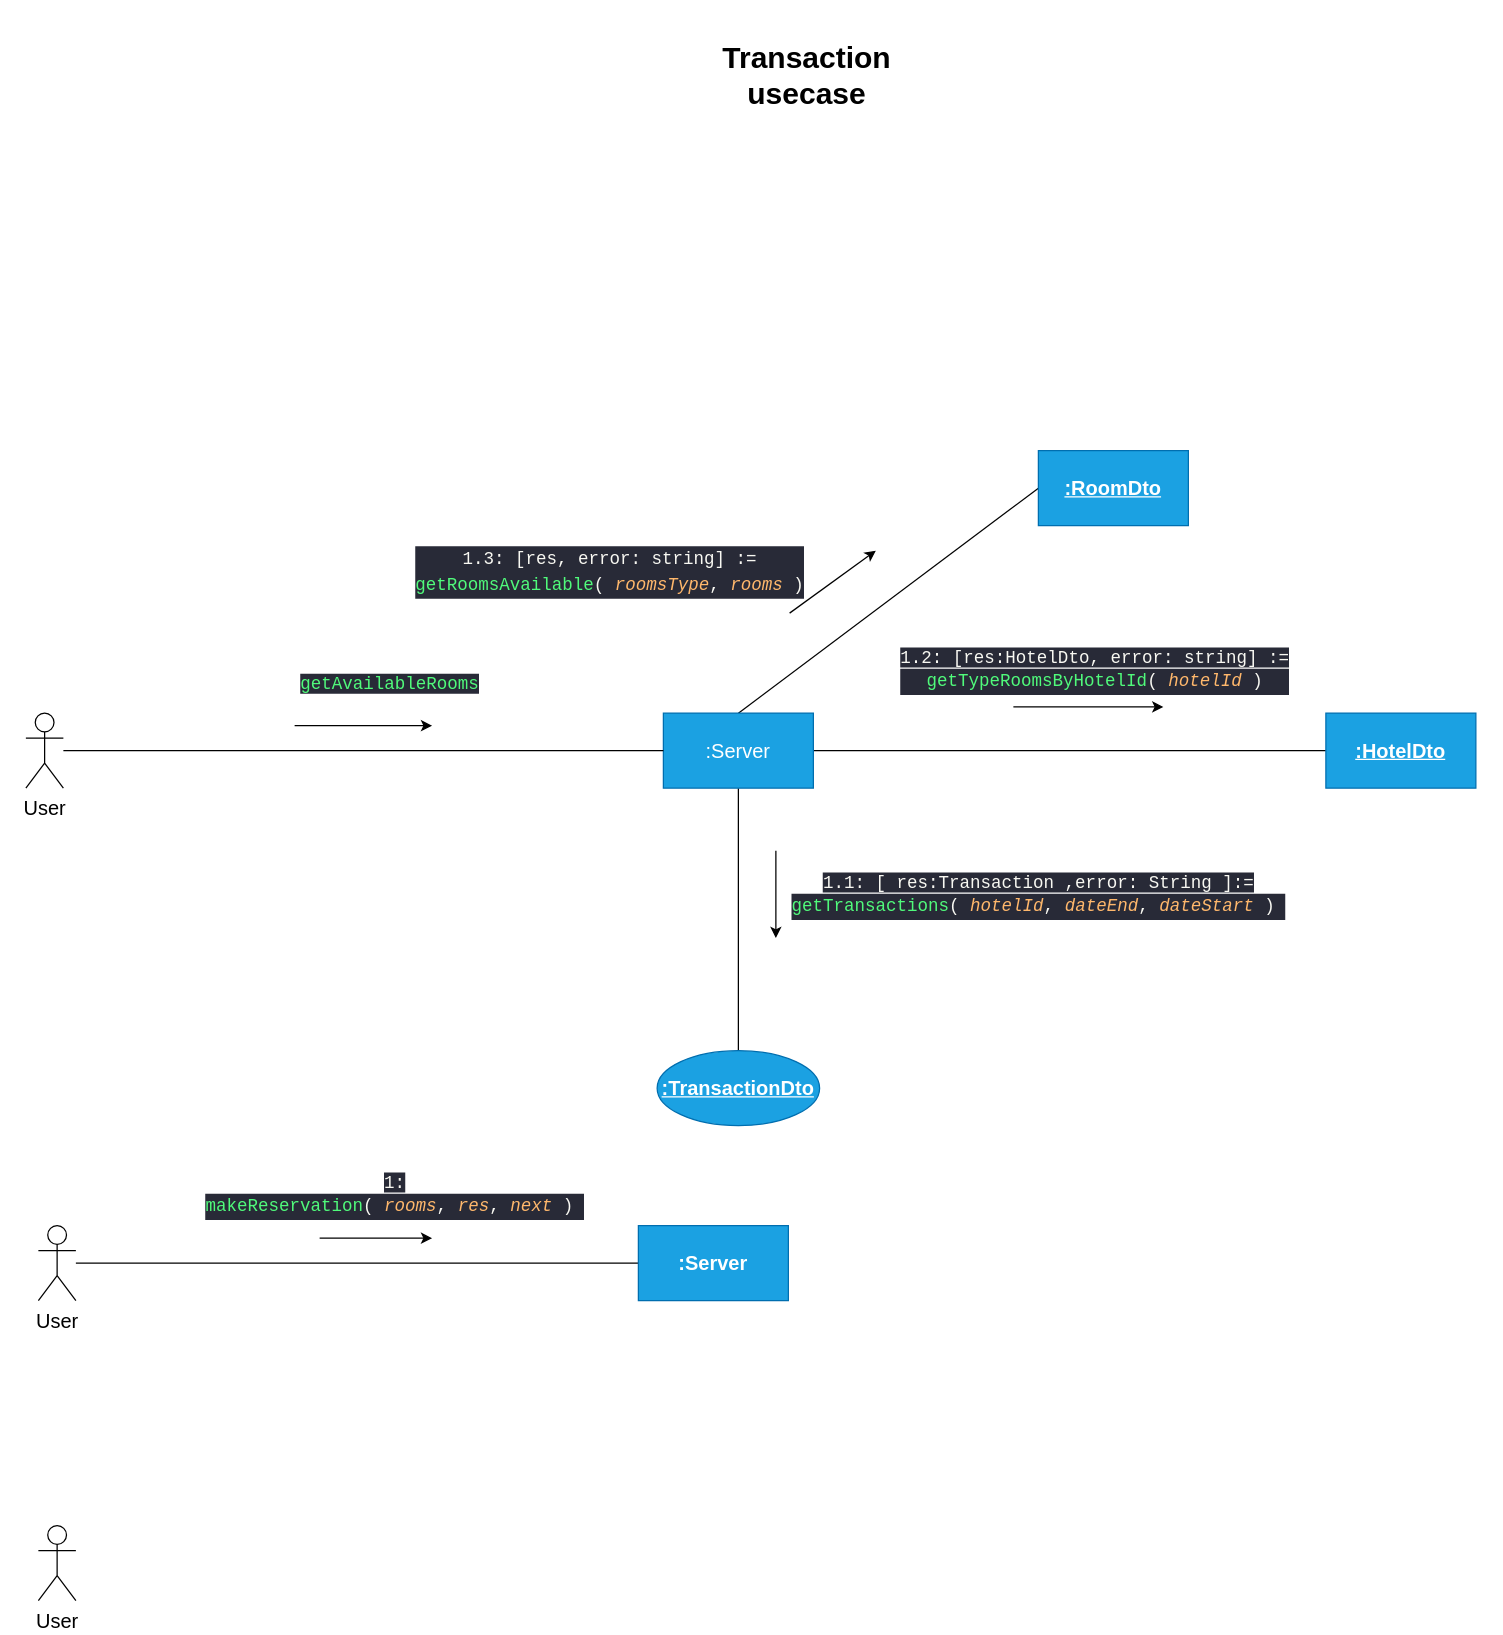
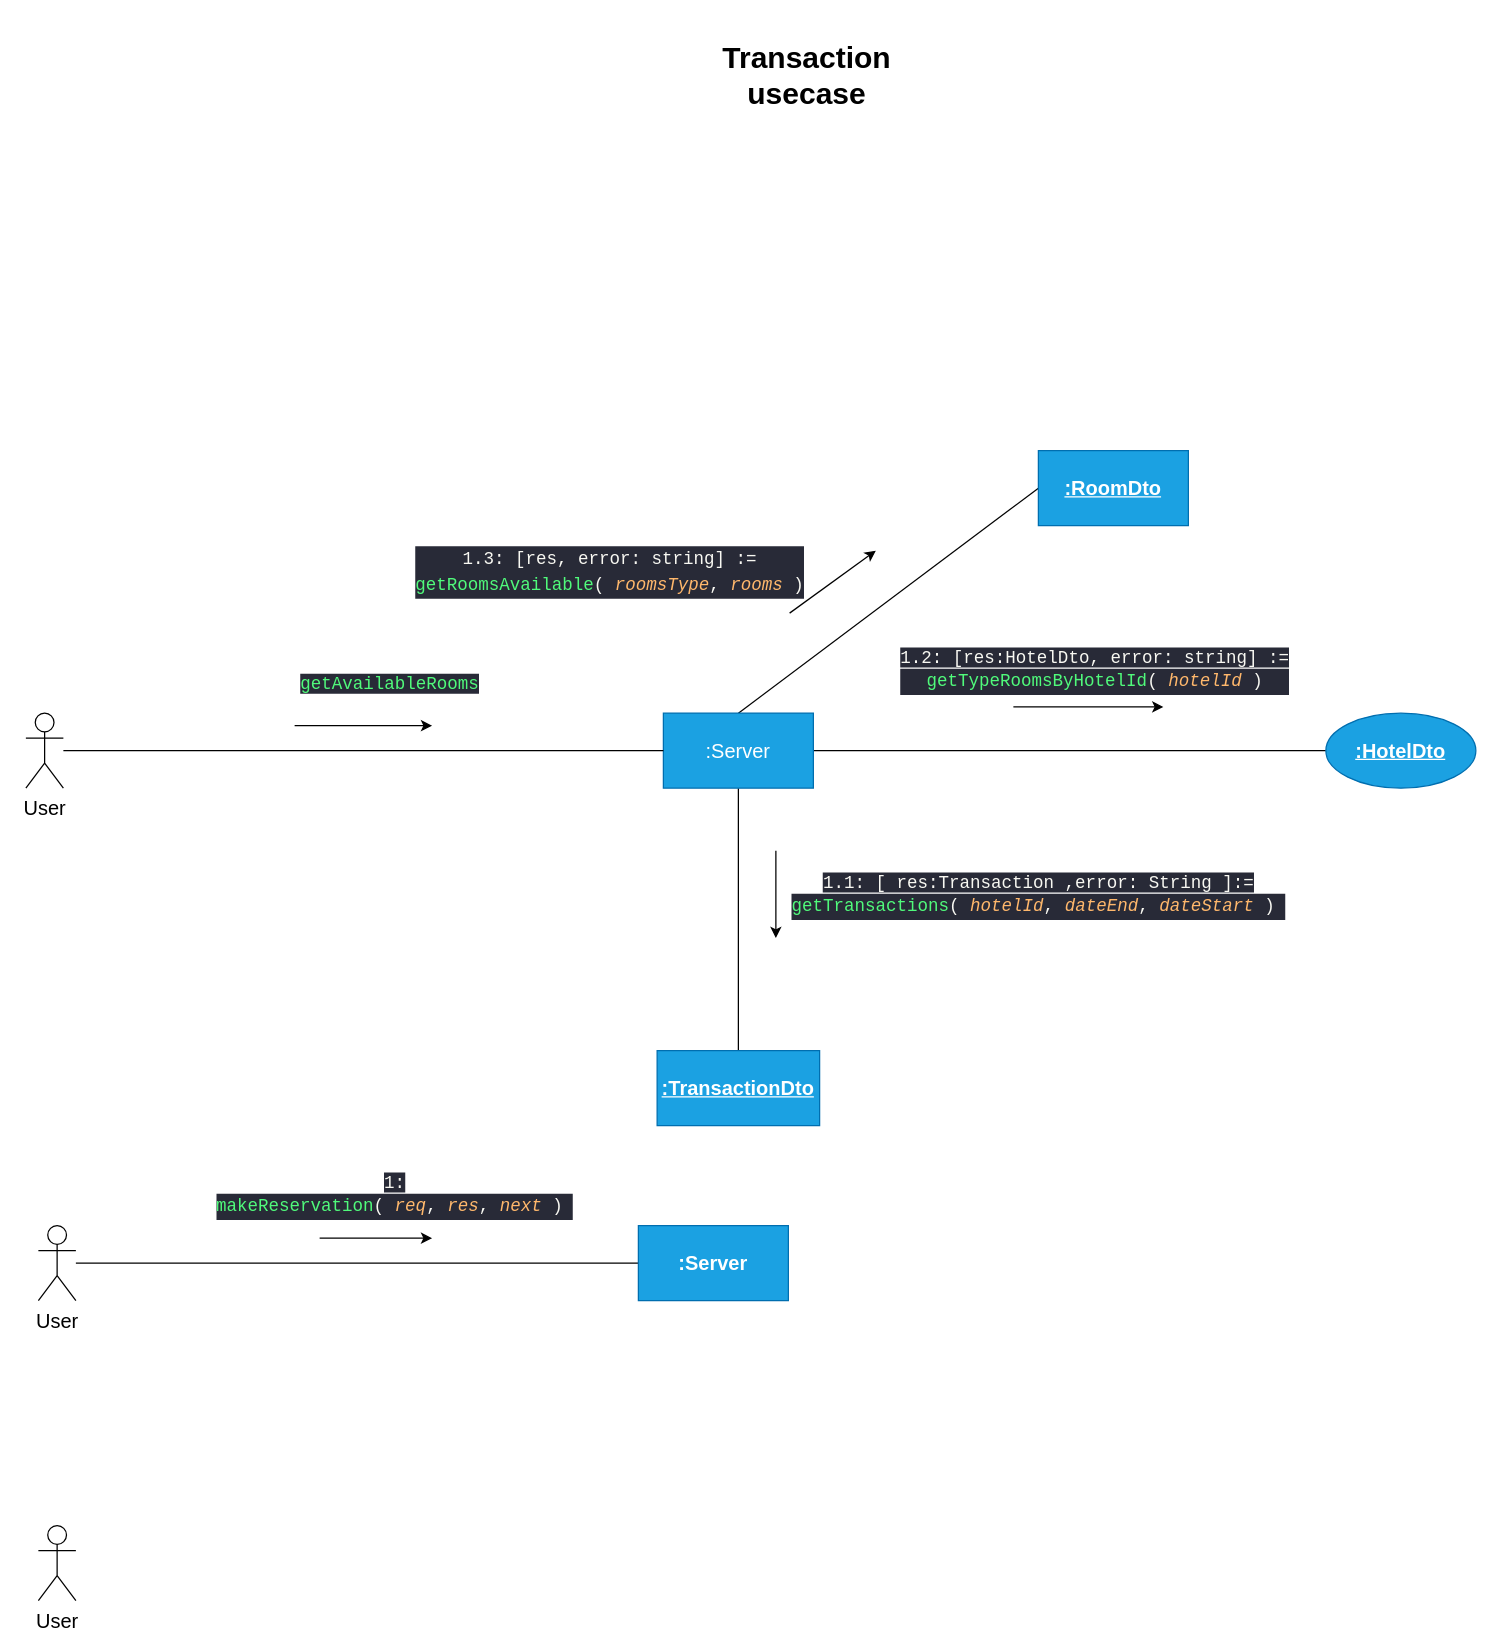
node ":HotelDto": shape rectangle -> ellipse
node ":TransactionDto": shape ellipse -> rectangle
node "1: makeReservation( rooms, res, next )": label "1: makeReservation( rooms, res, next )" -> "1: makeReservation( req, res, next )"
